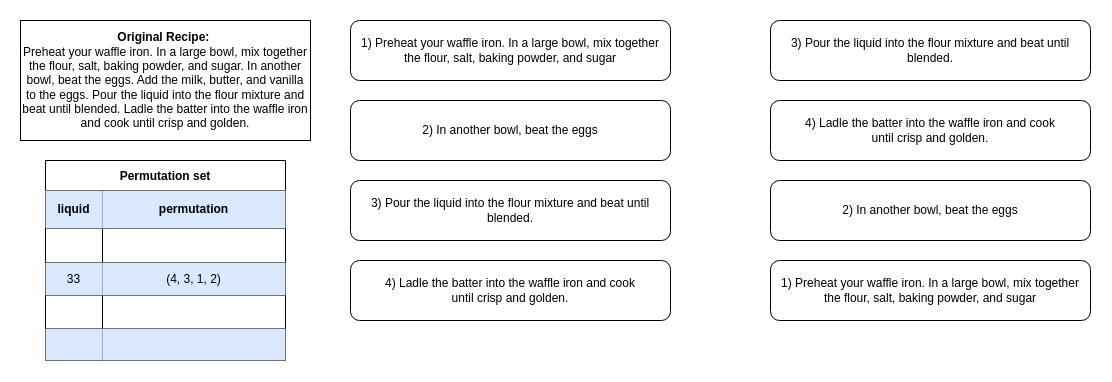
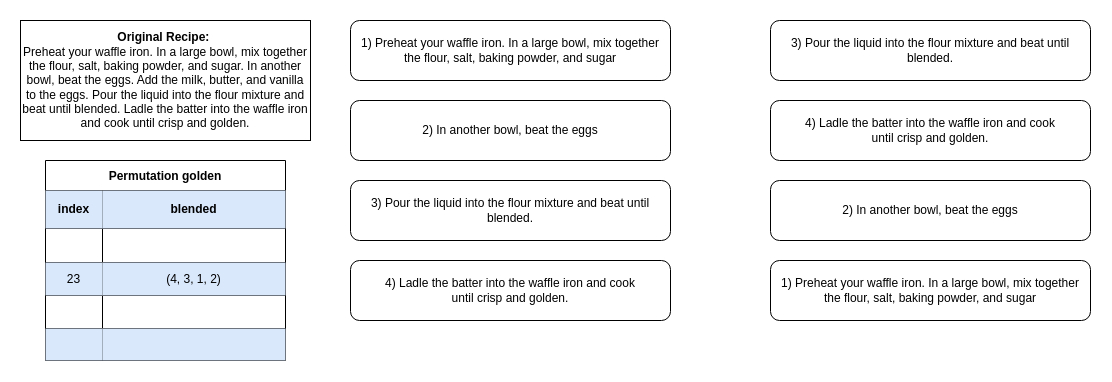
node "Permutation set": label "Permutation set" -> "Permutation golden"
node "liquid": label "liquid" -> "index"
node "permutation": label "permutation" -> "blended"
node "33": label "33" -> "23"
